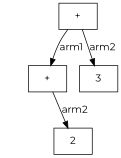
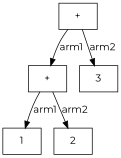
node "1": added
